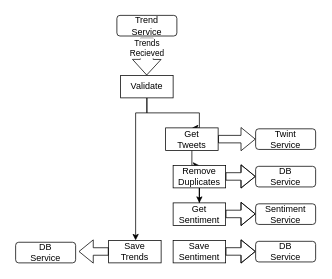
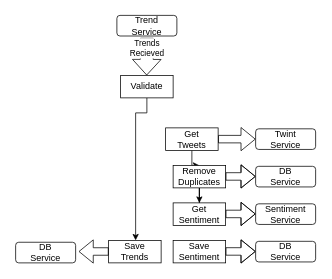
edge "Validate" -> "Get Tweets": removed
